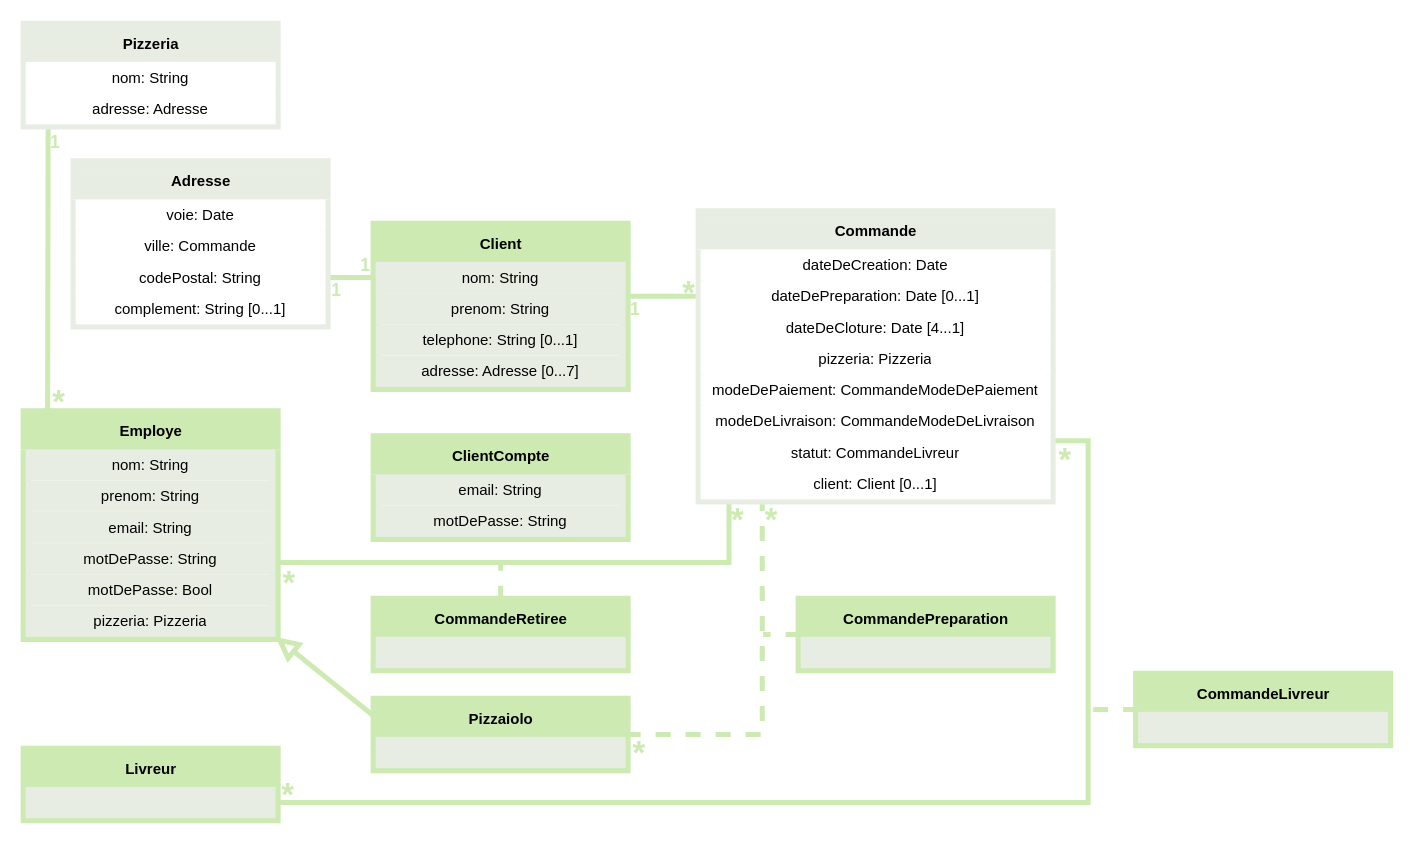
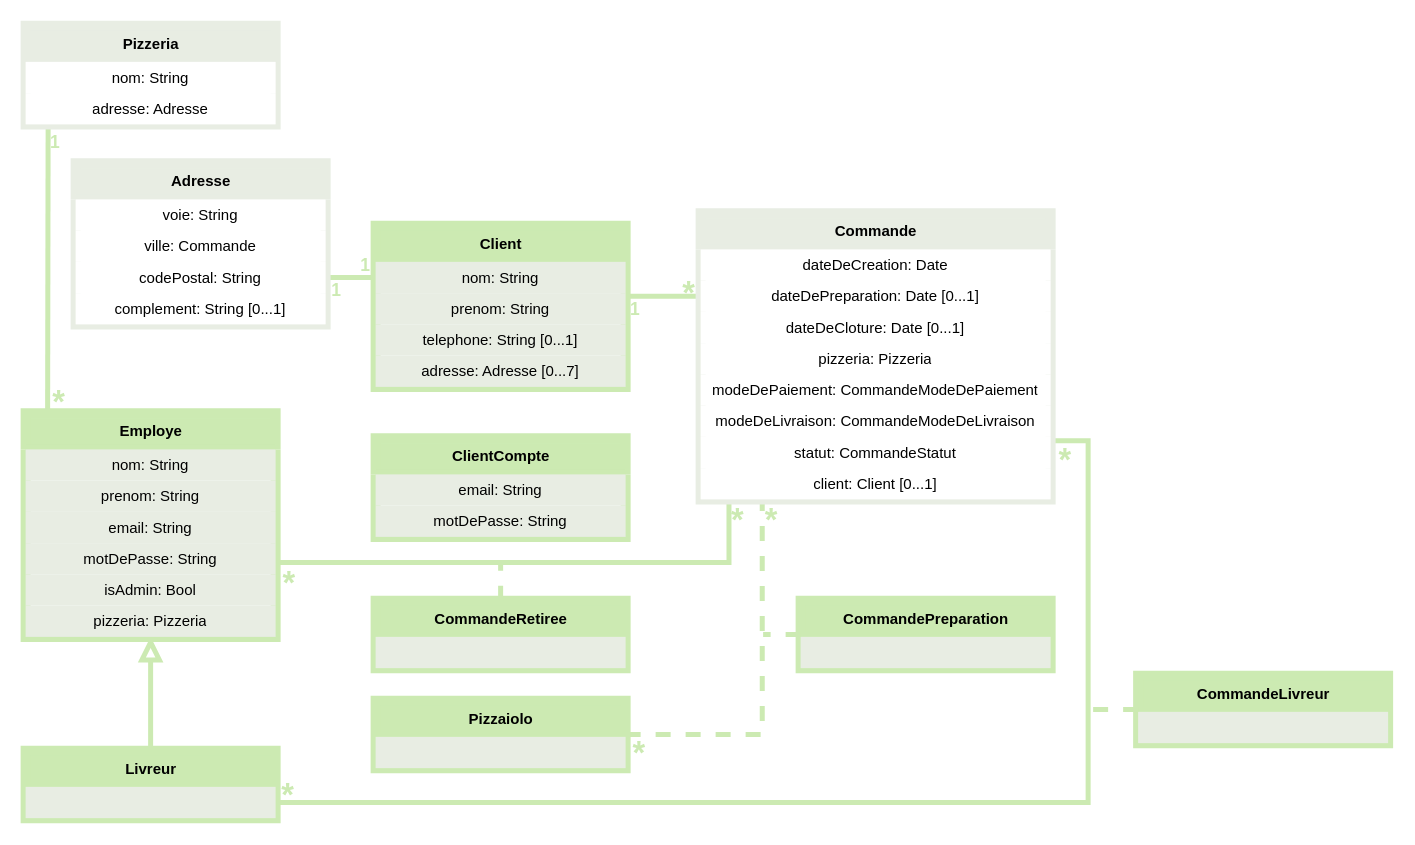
node "voie: Date": label "voie: Date" -> "voie: String"
node "dateDeCloture: Date [4...1]": label "dateDeCloture: Date [4...1]" -> "dateDeCloture: Date [0...1]"
node "statut: CommandeLivreur": label "statut: CommandeLivreur" -> "statut: CommandeStatut"
node "motDePasse: Bool": label "motDePasse: Bool" -> "isAdmin: Bool"
edge "Pizzaiolo" -> "Employe": removed
edge "Livreur" -> "Employe": added
